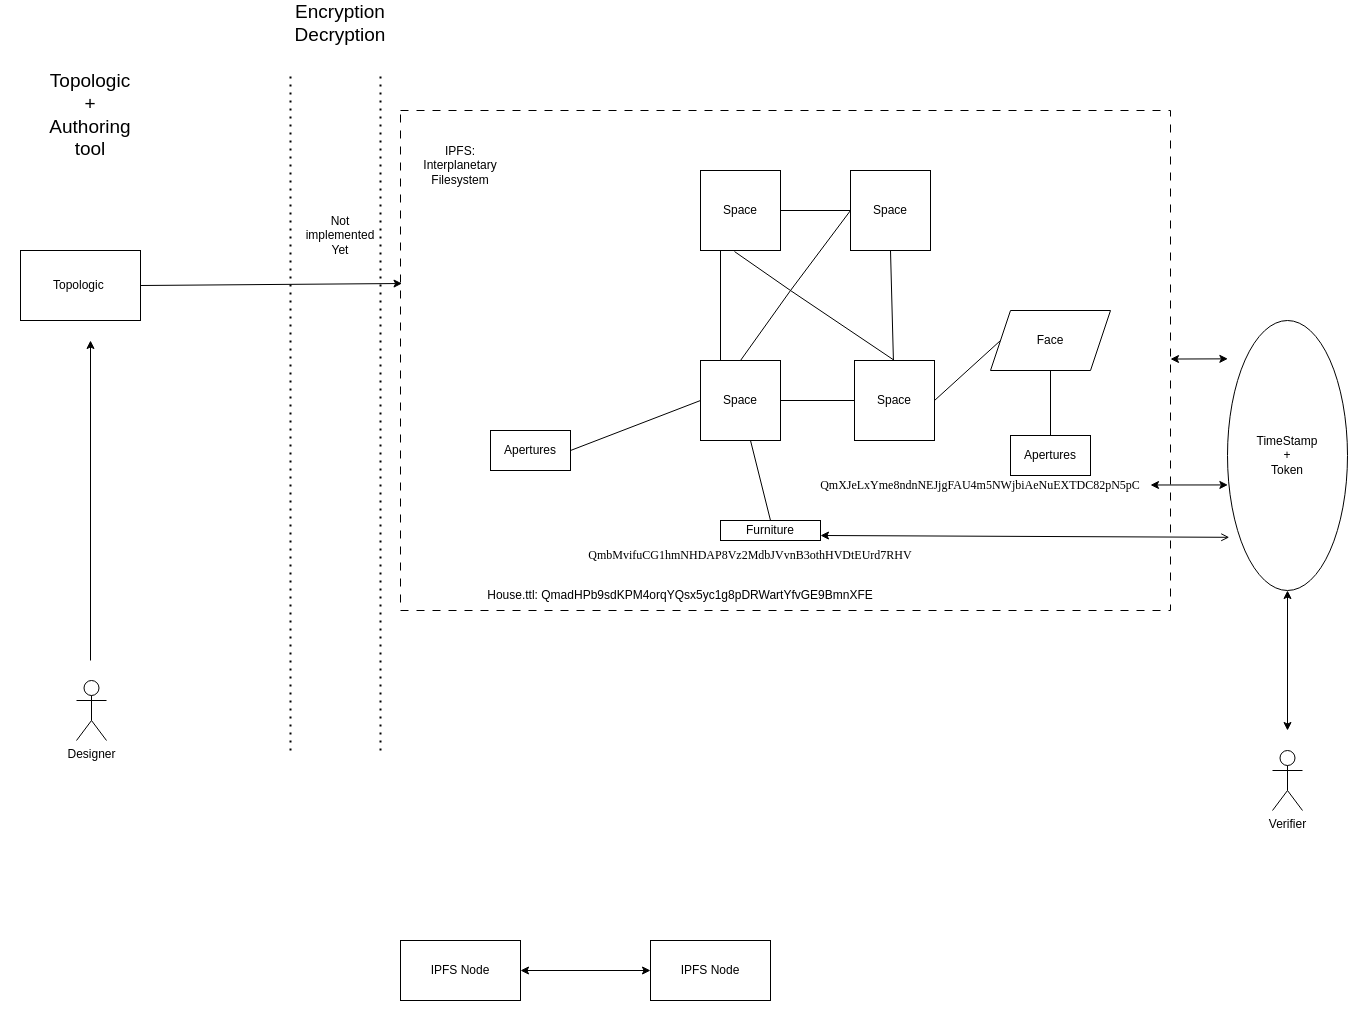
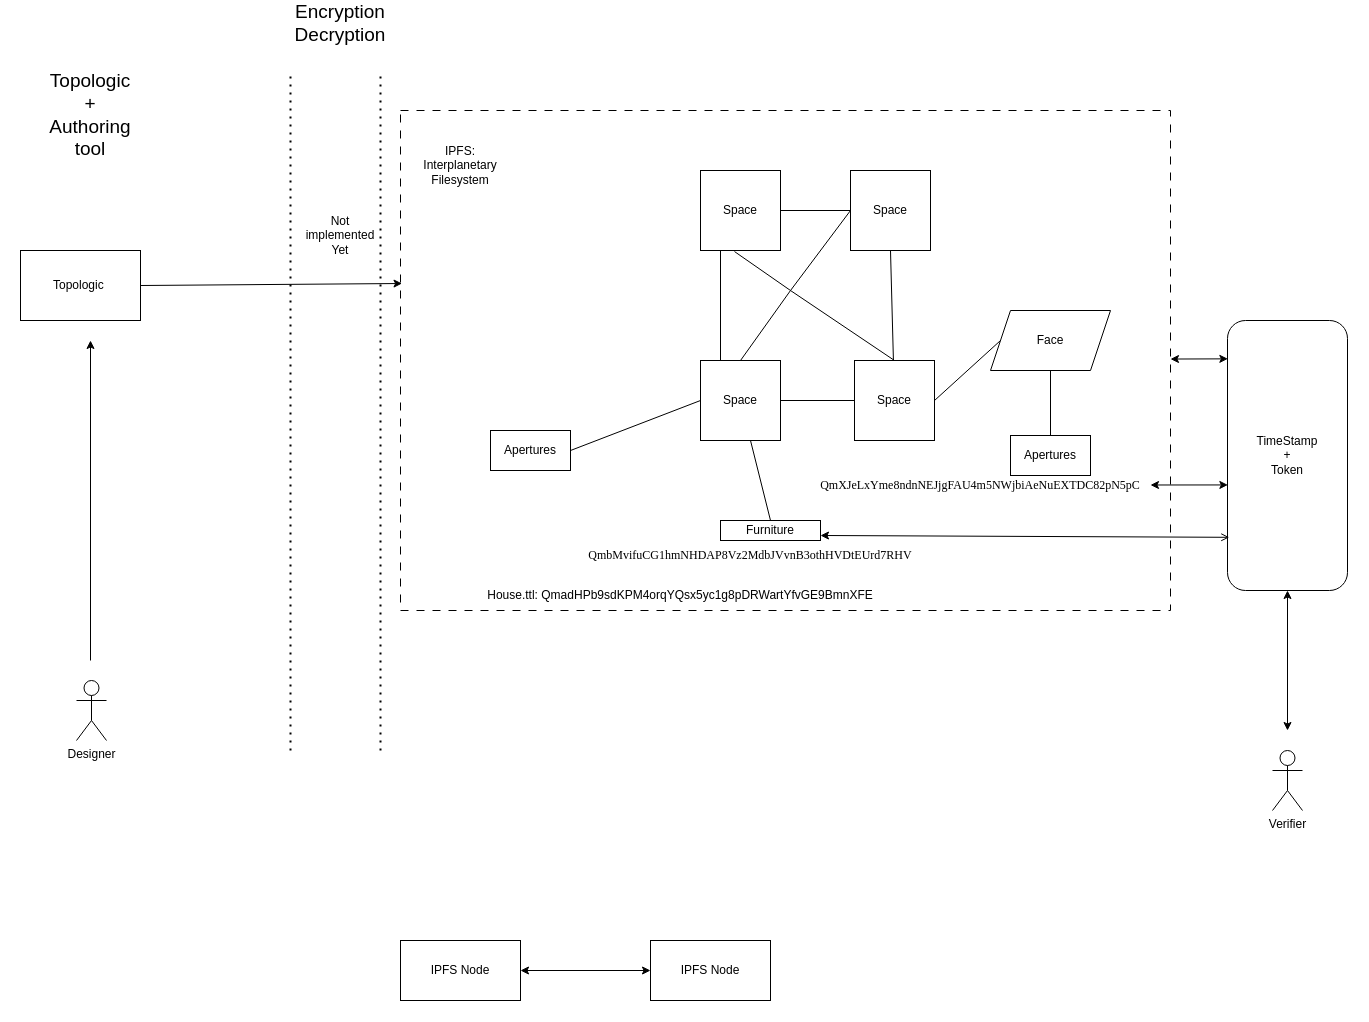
node "TimeStamp + Token": shape ellipse -> rounded rectangle
